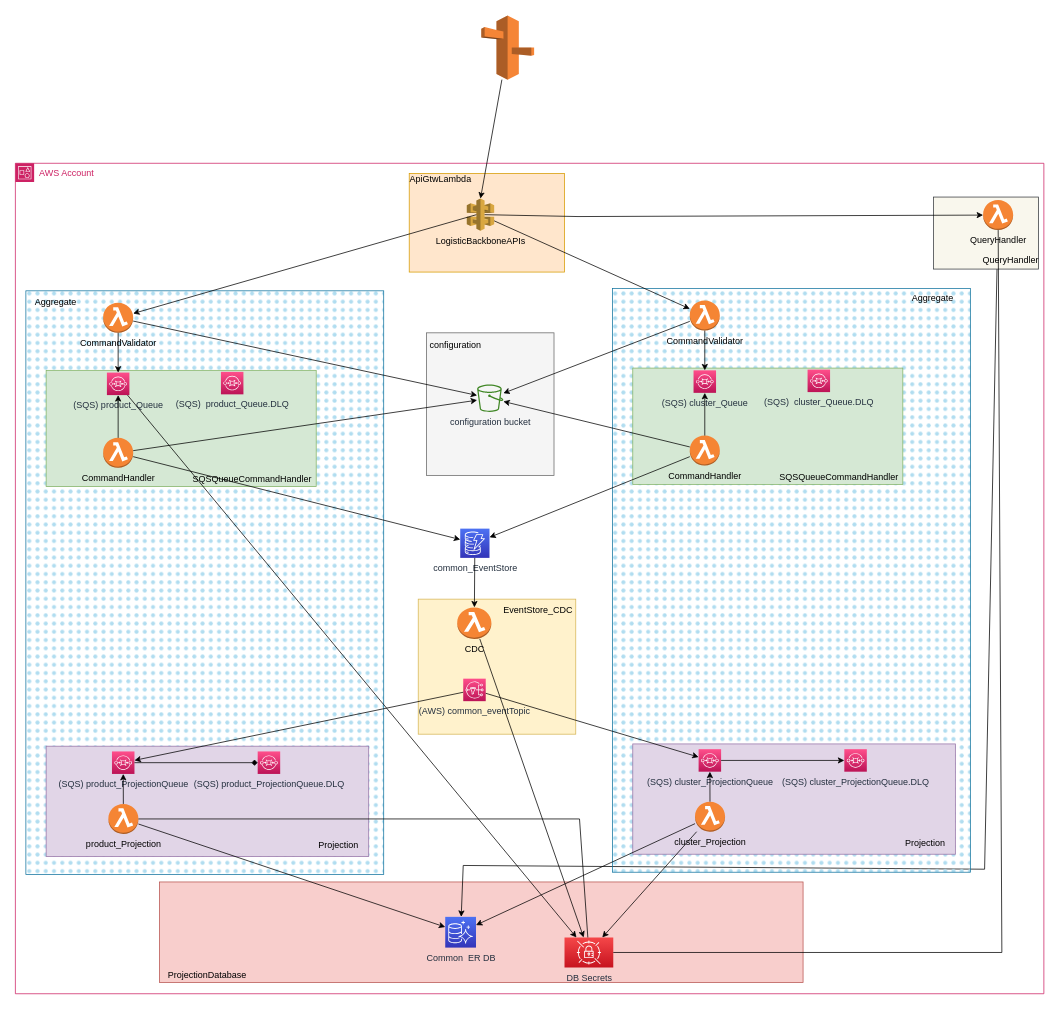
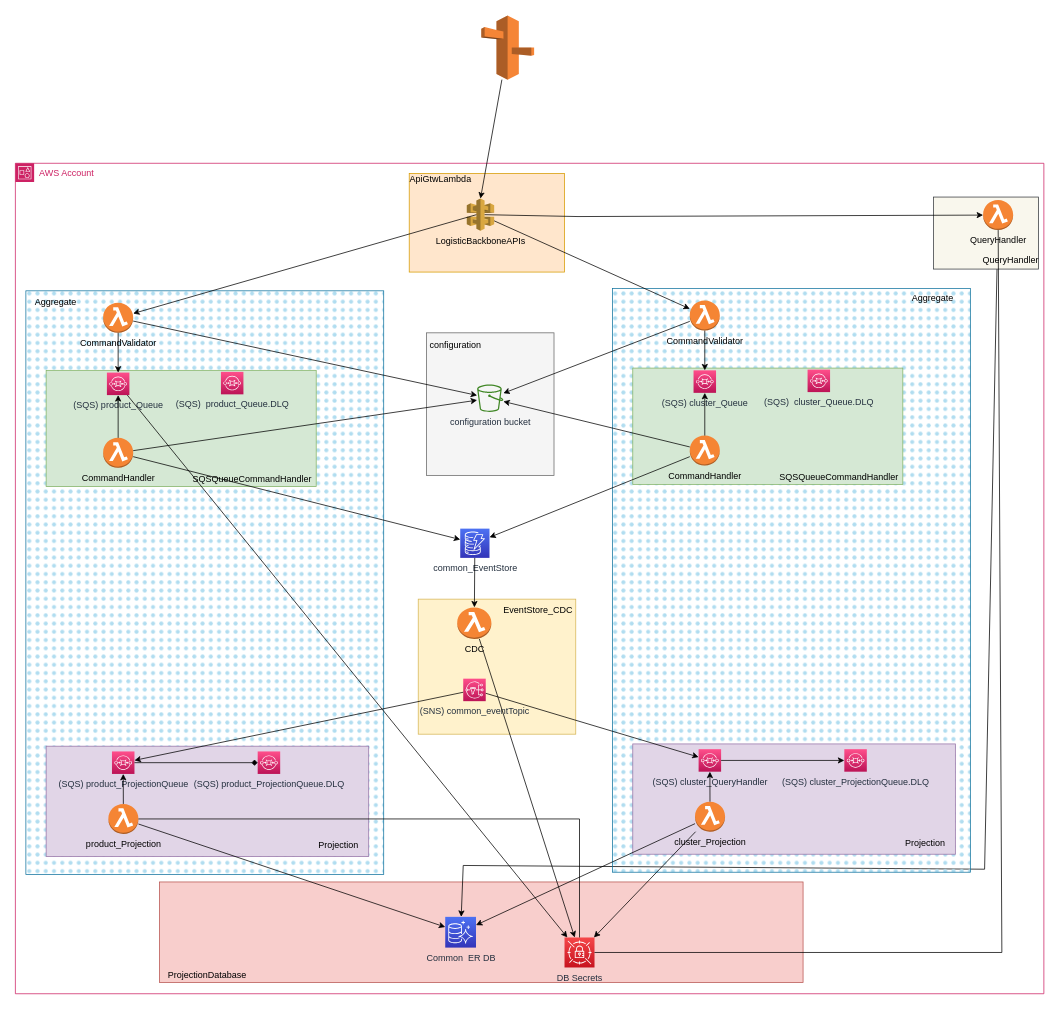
node "(AWS) common_eventTopic": label "(AWS) common_eventTopic" -> "(SNS) common_eventTopic"
node "(SQS) cluster_ProjectionQueue": label "(SQS) cluster_ProjectionQueue" -> "(SQS) cluster_QueryHandler"
node "DB Secrets": size 49x30 -> 30x30
